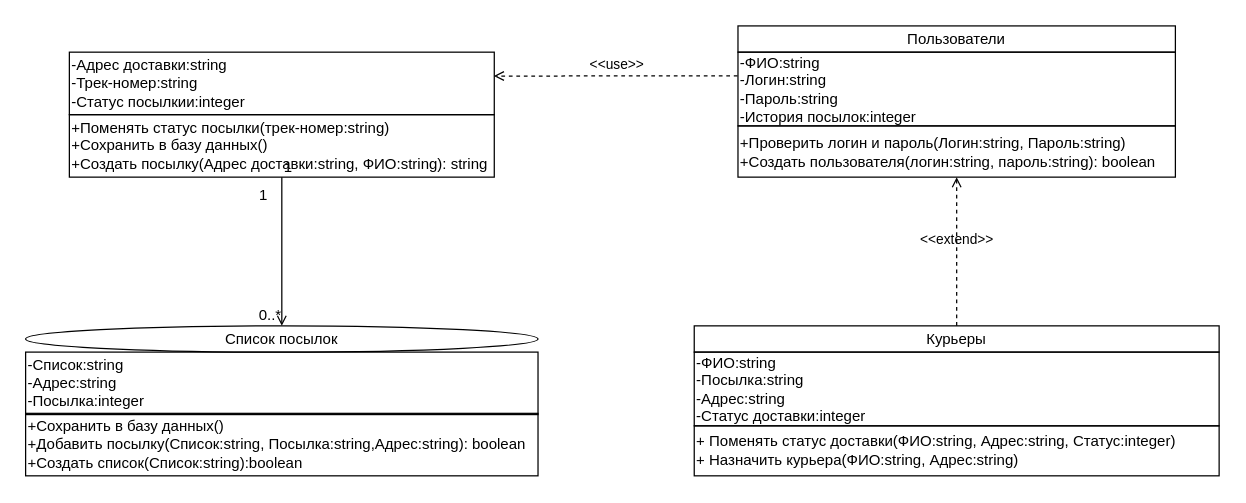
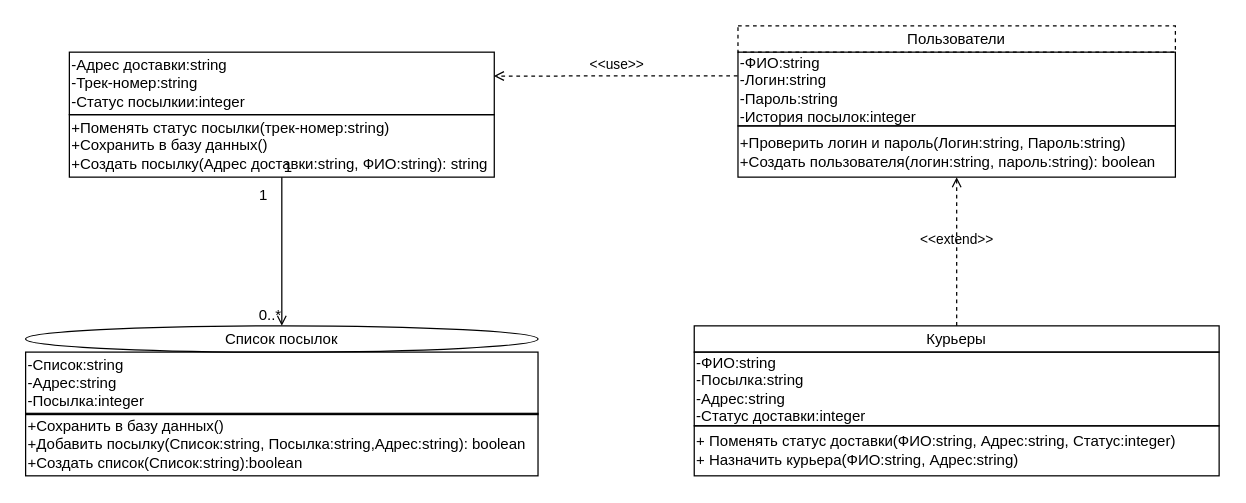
node "Пользователи": style solid -> dashed
